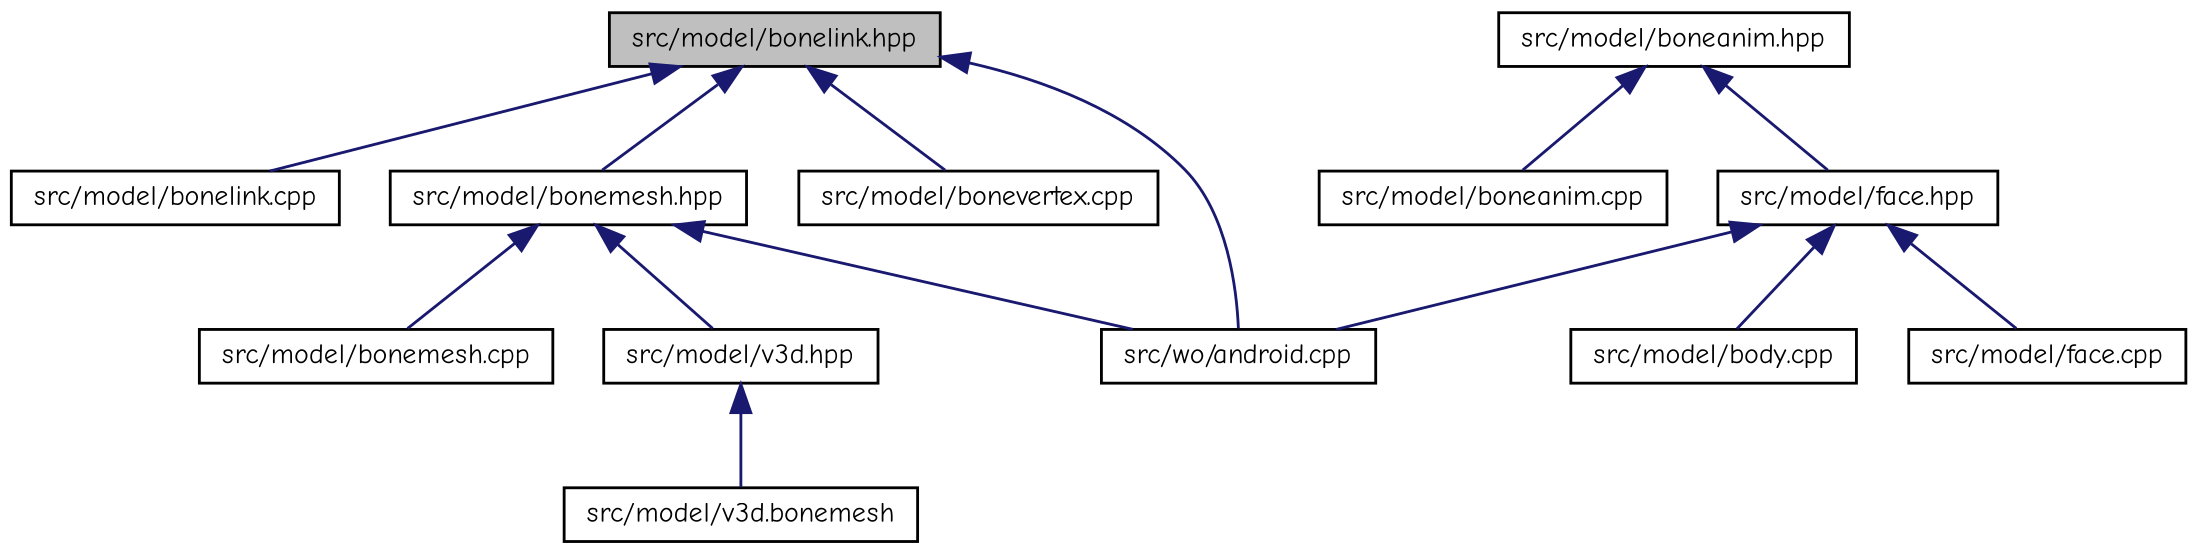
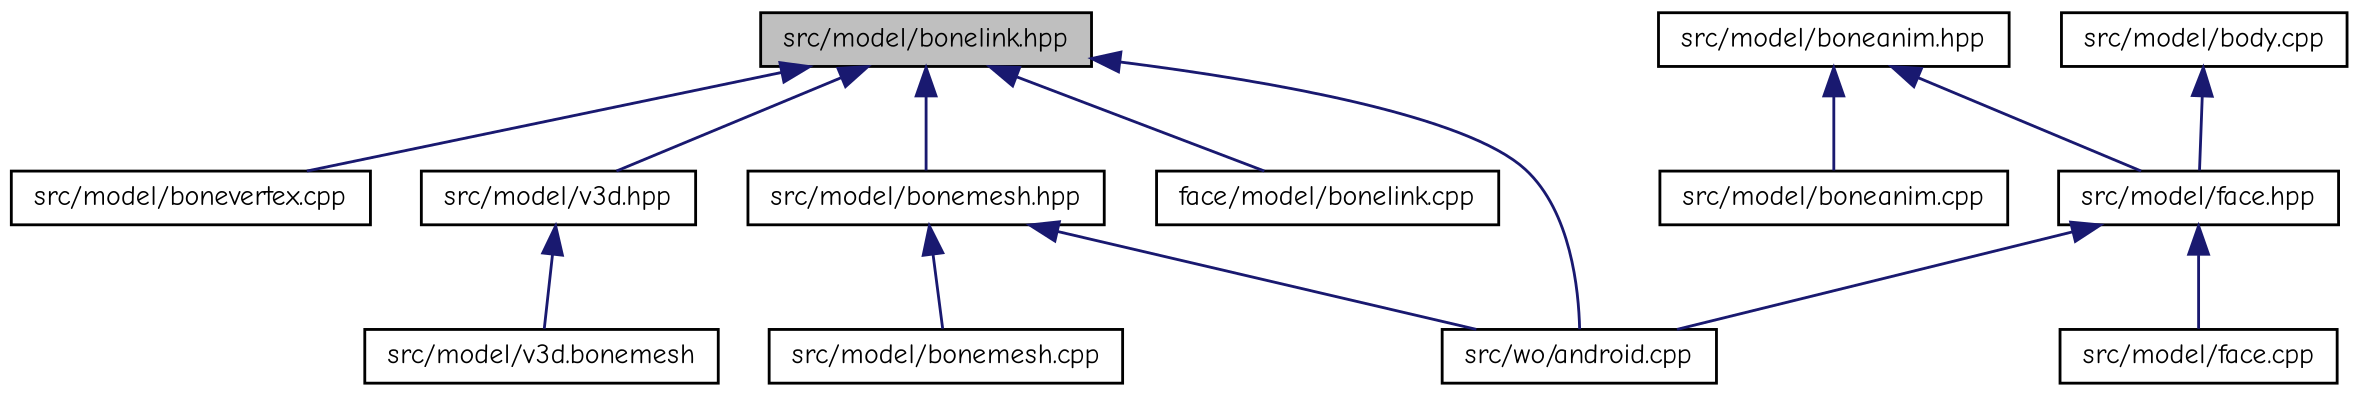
node "src/model/bonelink.cpp": label "src/model/bonelink.cpp" -> "face/model/bonelink.cpp"
edge "src/model/v3d.hpp" -> "src/model/bonemesh.hpp": now "src/model/v3d.hpp" -> "src/model/bonelink.hpp"
edge "src/model/body.cpp" -> "src/model/face.hpp": reversed
